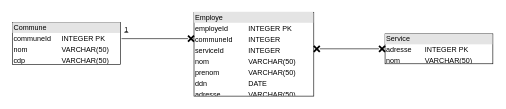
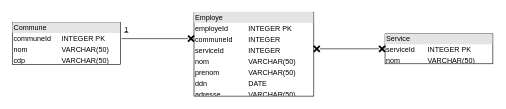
node "Service adresse INTEGER PK nom VARCHAR(50)": label "Service adresse INTEGER PK nom VARCHAR(50)" -> "Service serviceId INTEGER PK nom VARCHAR(50)"
